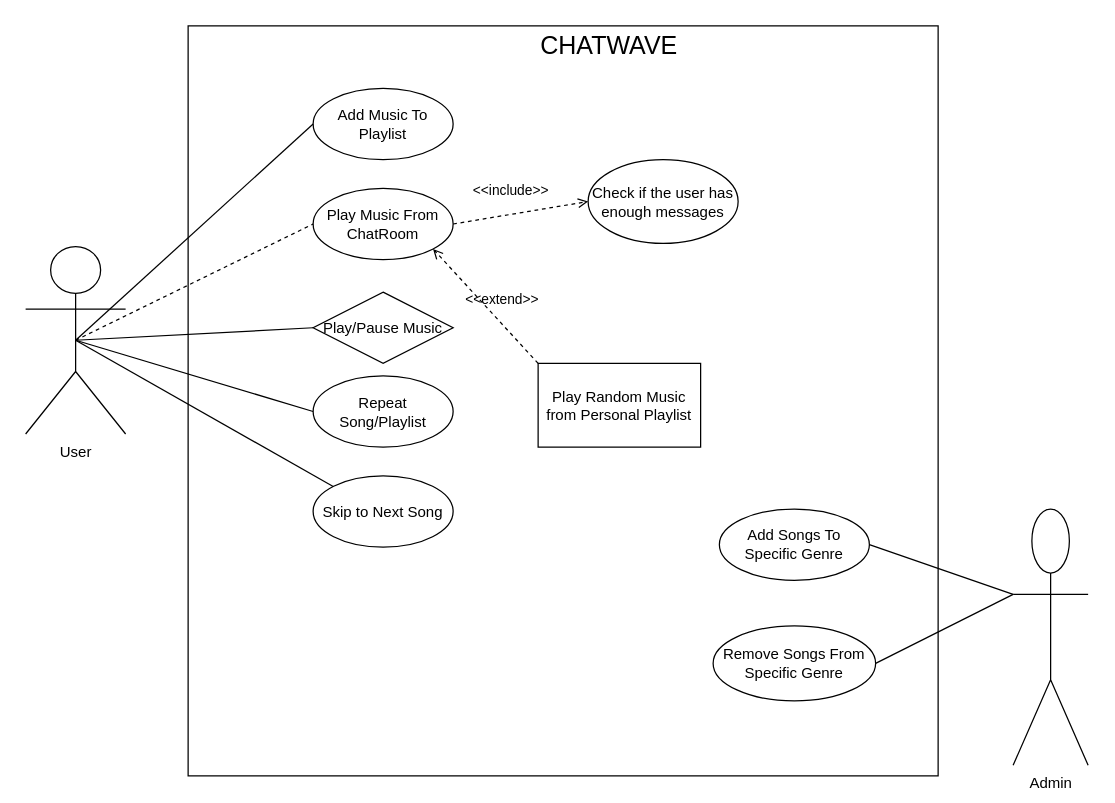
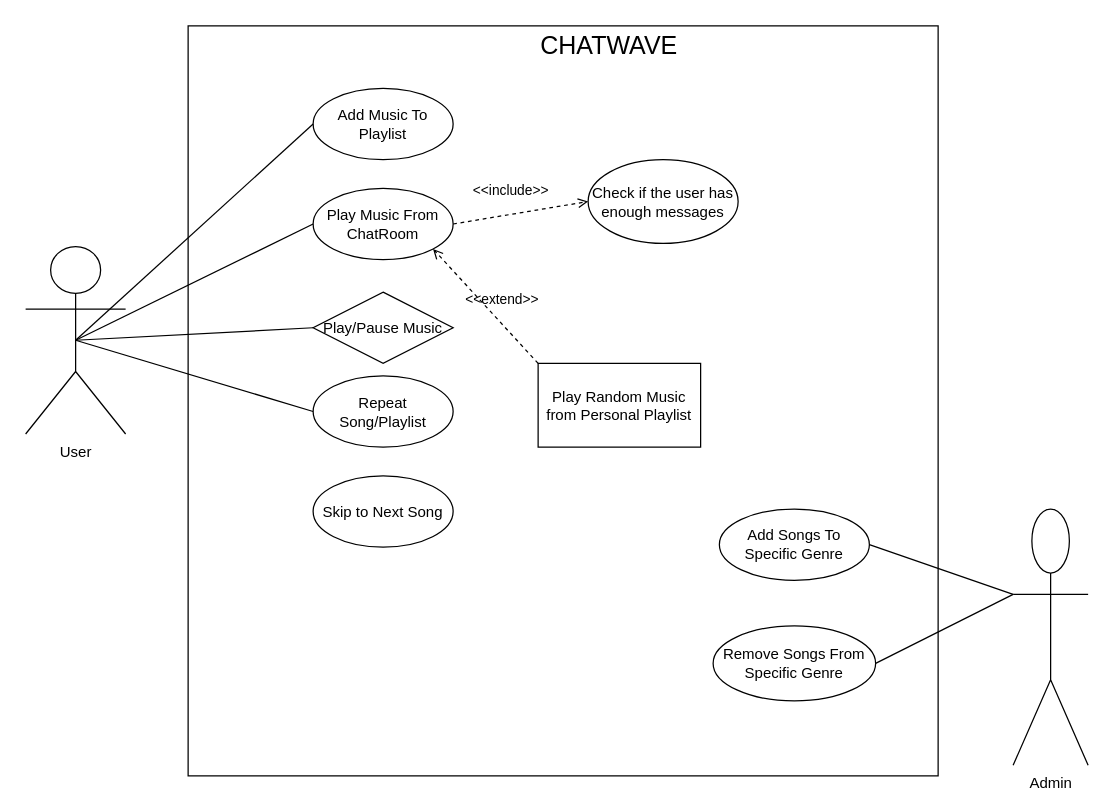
edge "Play Music From ChatRoom" -- "User": style dashed -> solid
edge "User" -- "Skip to Next Song": removed
